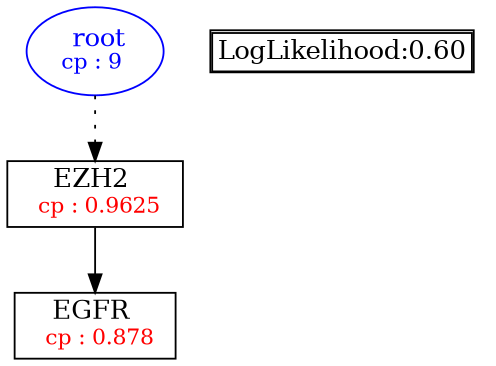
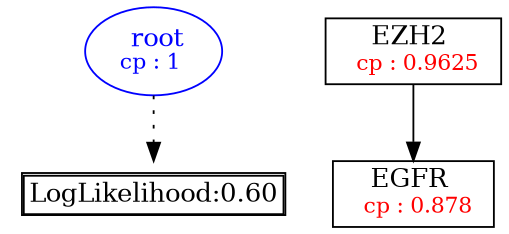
node "root": text "cp : 9" -> "cp : 1"
edge "root" -> "EZH2": now "root" -> "LogLikelihood:0.60"
